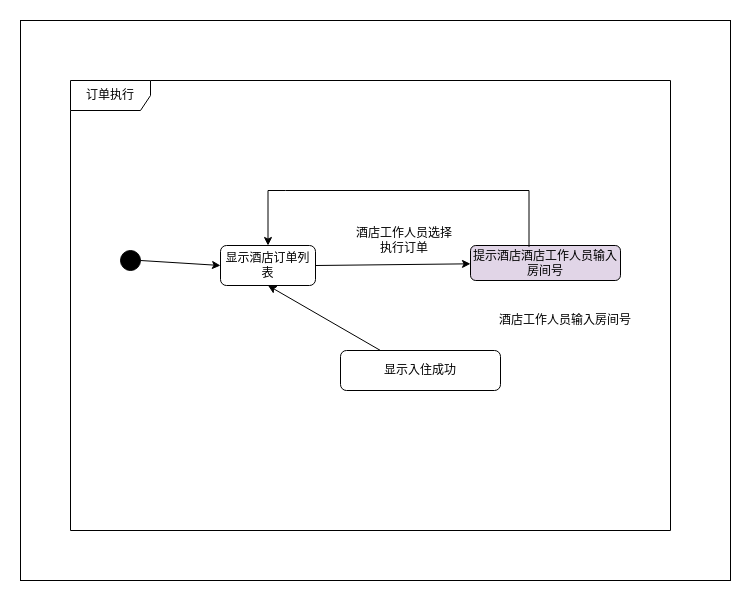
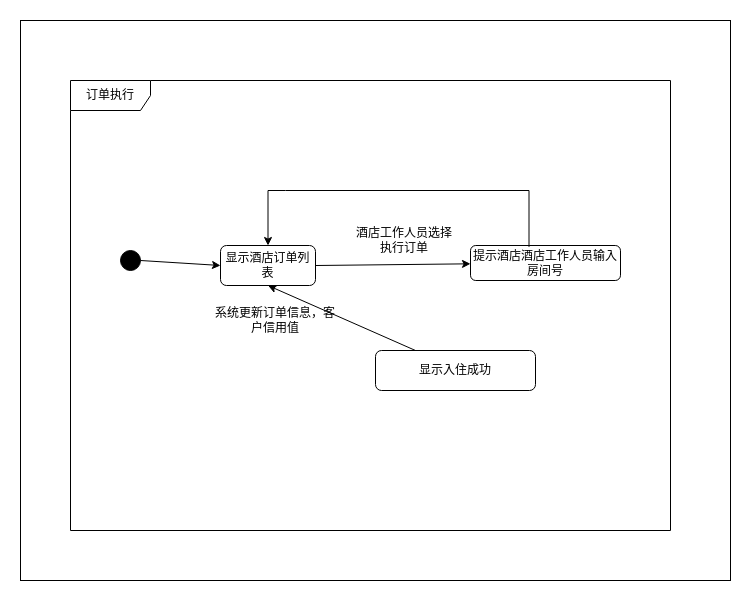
node "提示酒店酒店工作人员输入房间号": fillcolor #e1d5e7 -> #ffffff
node "系统更新订单信息，客户信用值": added
node "酒店工作人员输入房间号": removed
node "显示入住成功": moved (421, 371) -> (456, 371)
